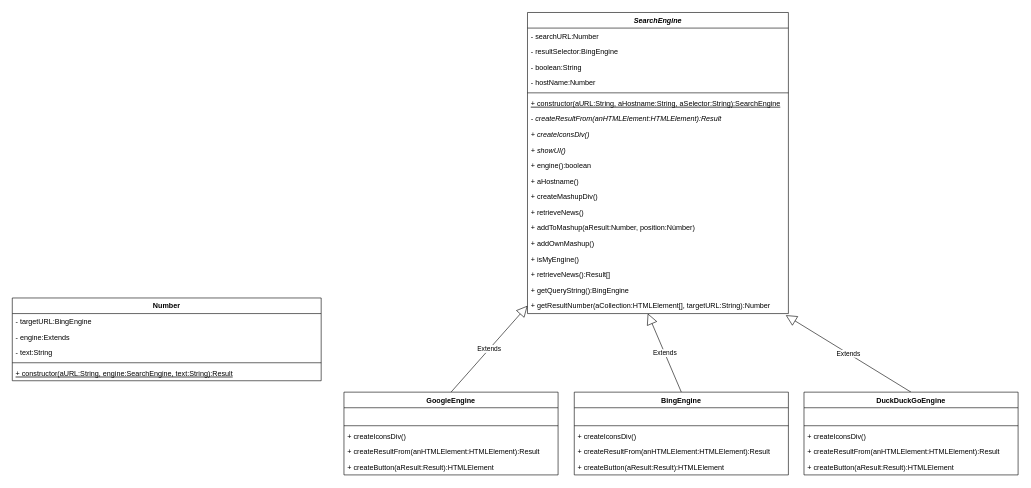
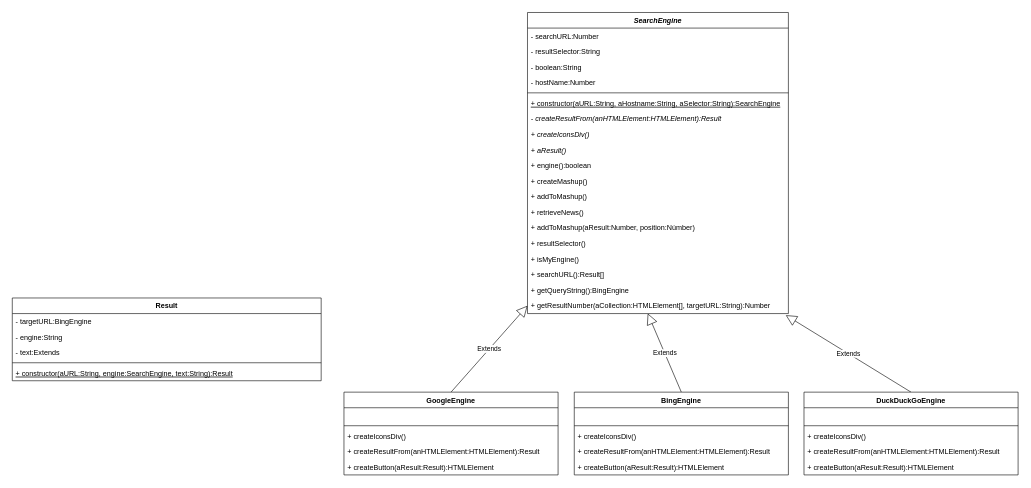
node "- resultSelector:BingEngine": label "- resultSelector:BingEngine" -> "- resultSelector:String"
node "+ showUI()": label "+ showUI()" -> "+ aResult()"
node "+ aHostname()": label "+ aHostname()" -> "+ createMashup()"
node "+ createMashupDiv()": label "+ createMashupDiv()" -> "+ addToMashup()"
node "+ addOwnMashup()": label "+ addOwnMashup()" -> "+ resultSelector()"
node "+ retrieveNews():Result[]": label "+ retrieveNews():Result[]" -> "+ searchURL():Result[]"
node "Number": label "Number" -> "Result"
node "- engine:Extends": label "- engine:Extends" -> "- engine:String"
node "- text:String": label "- text:String" -> "- text:Extends"
